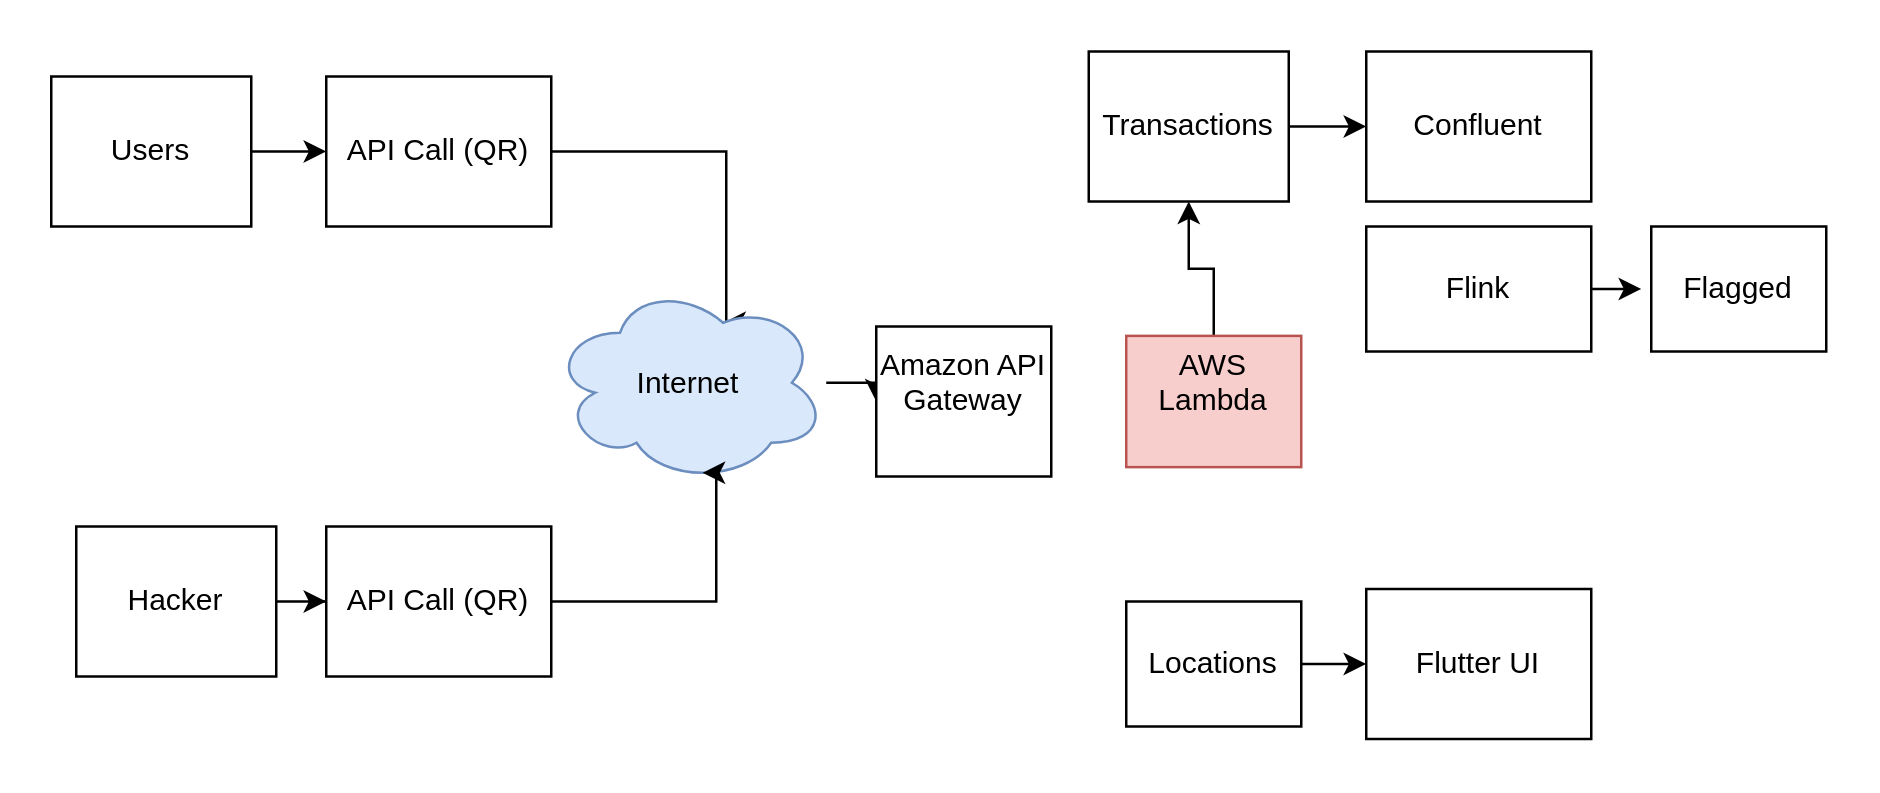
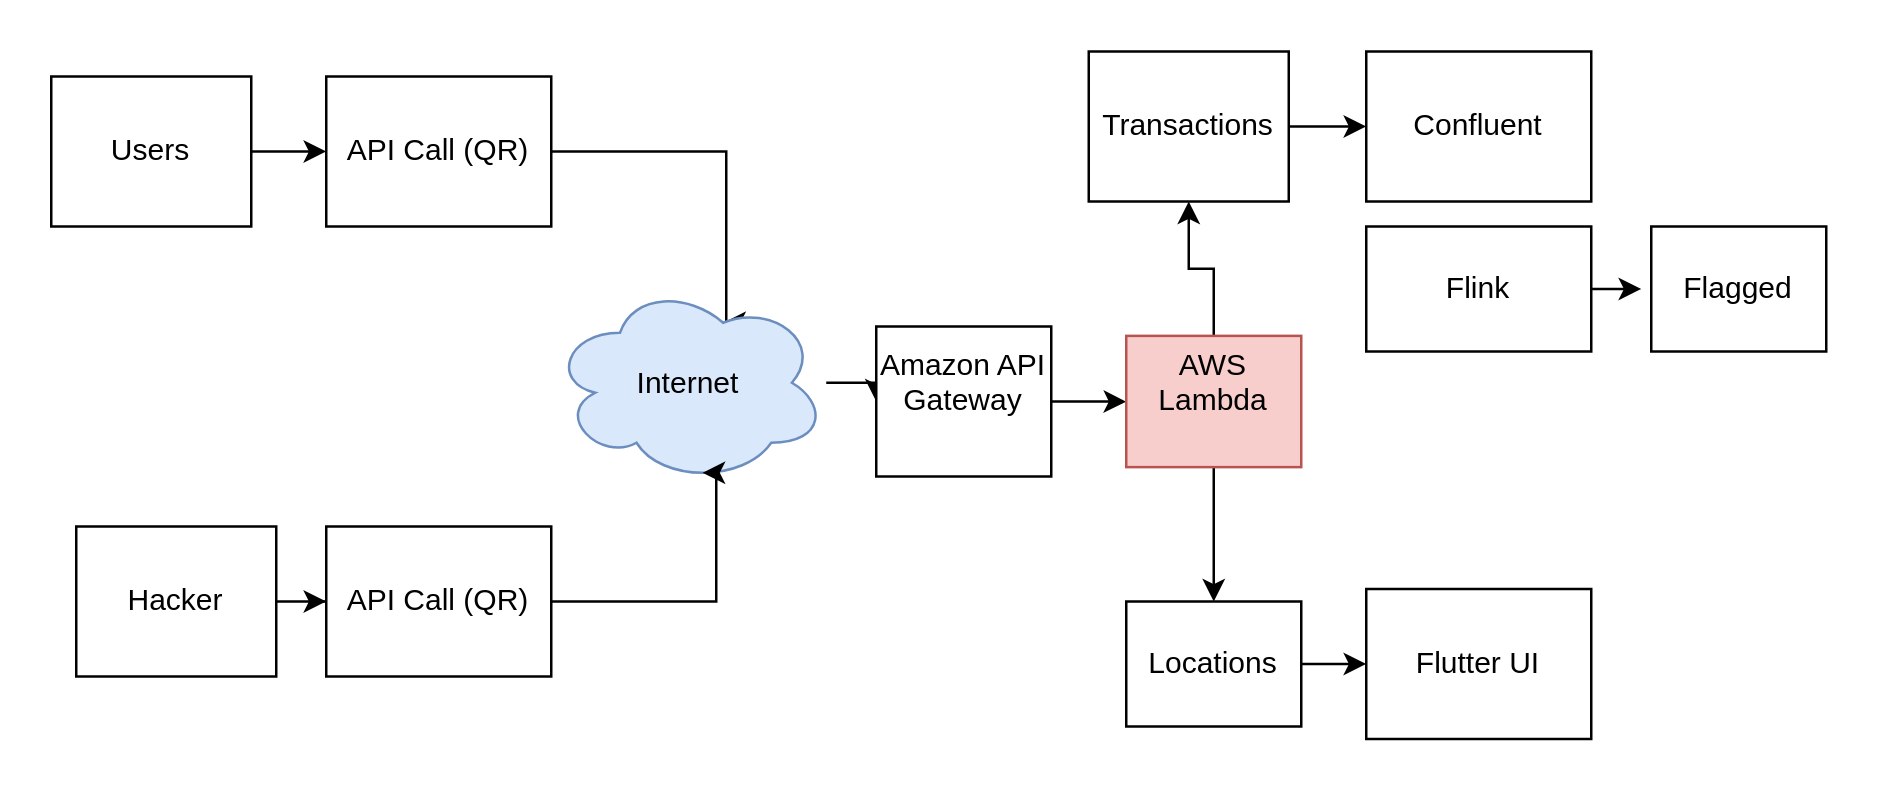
edge "Amazon API Gateway" -> "AWS Lambda": added
edge "AWS Lambda" -> "Locations": added
